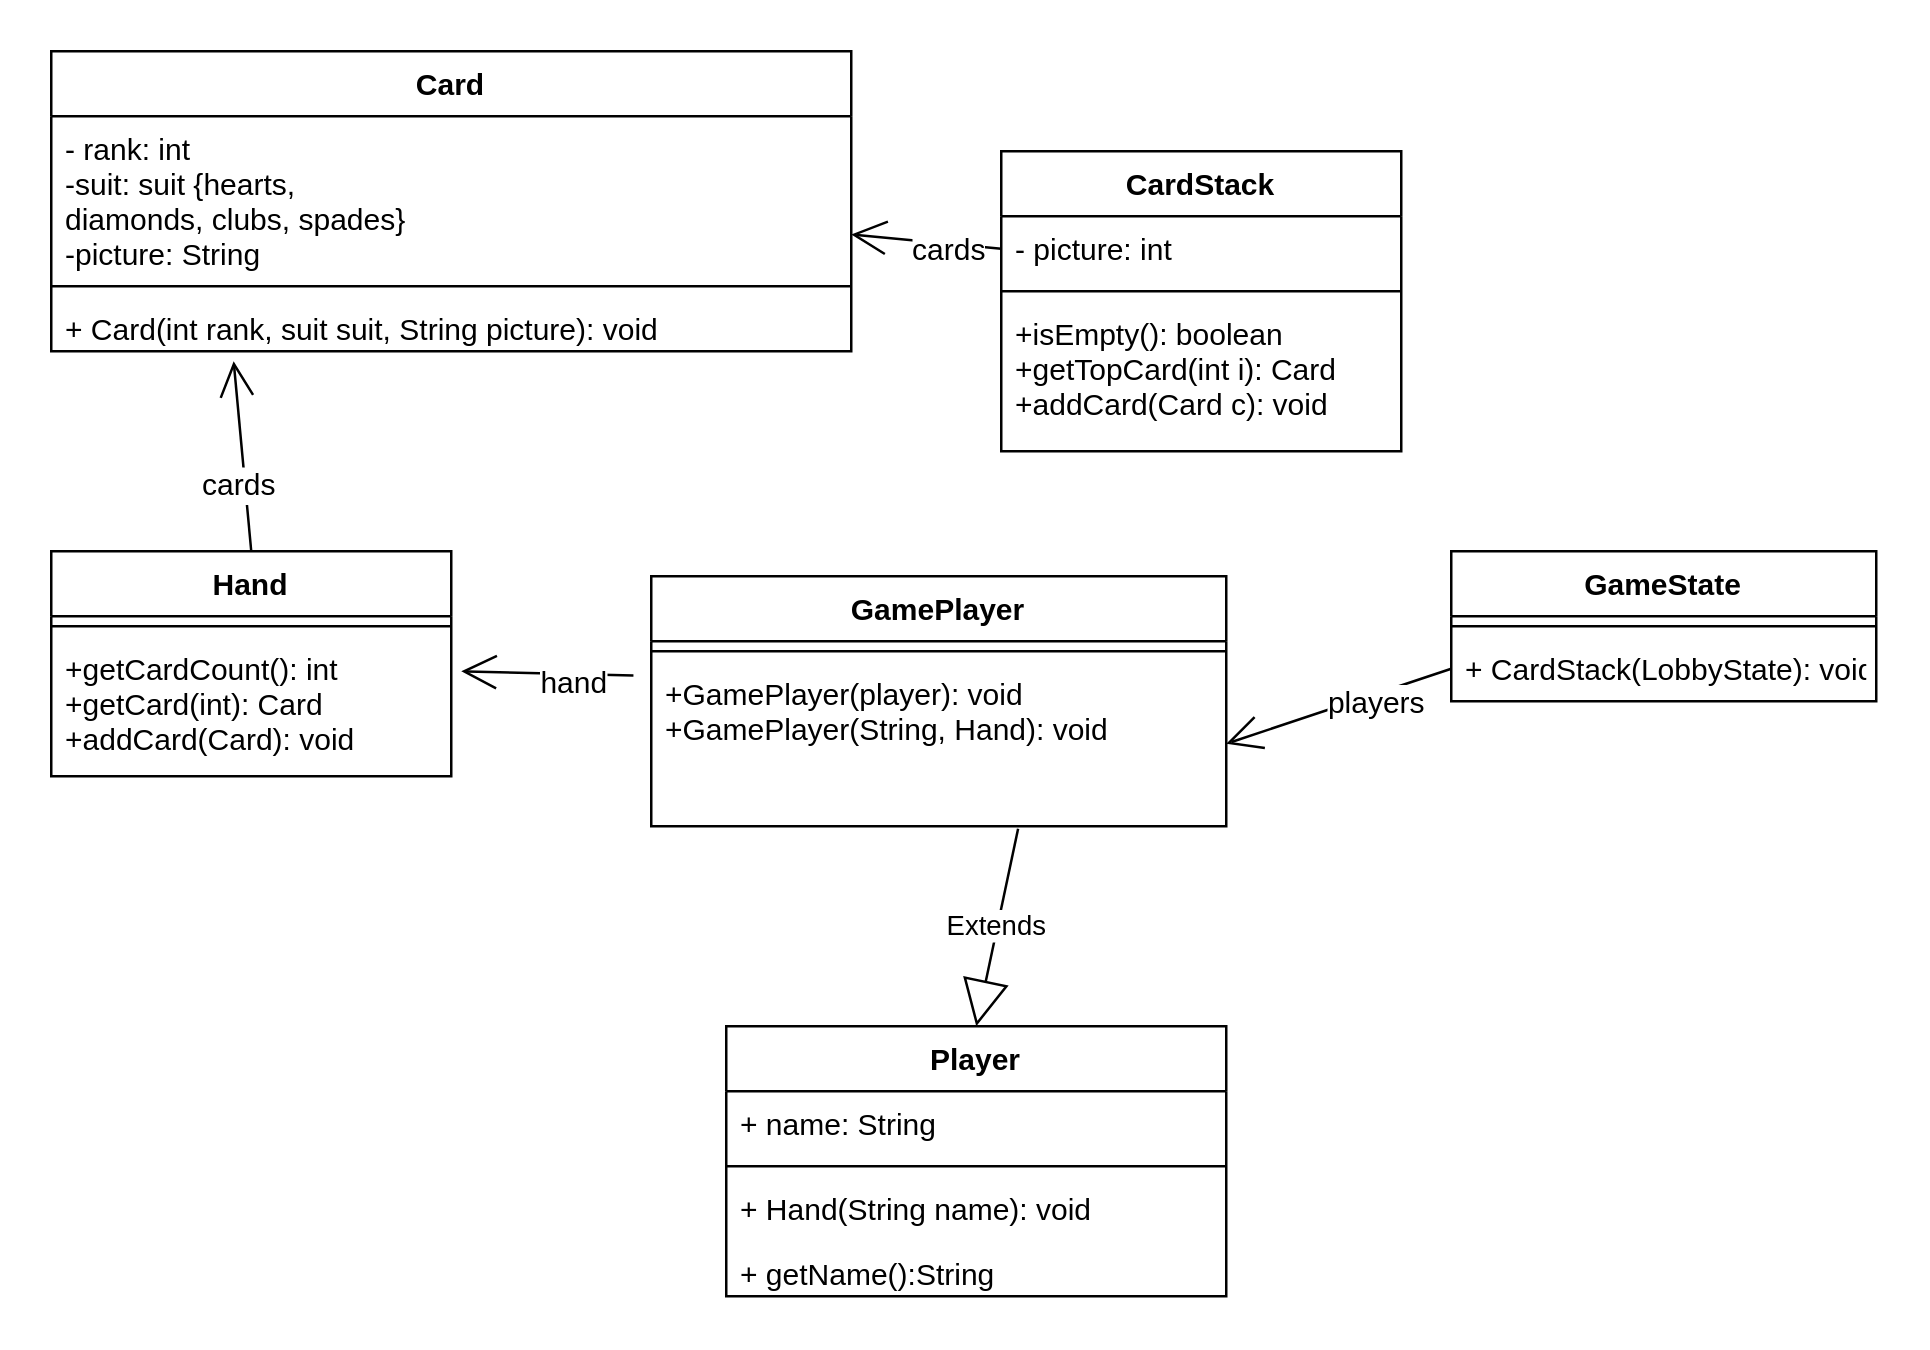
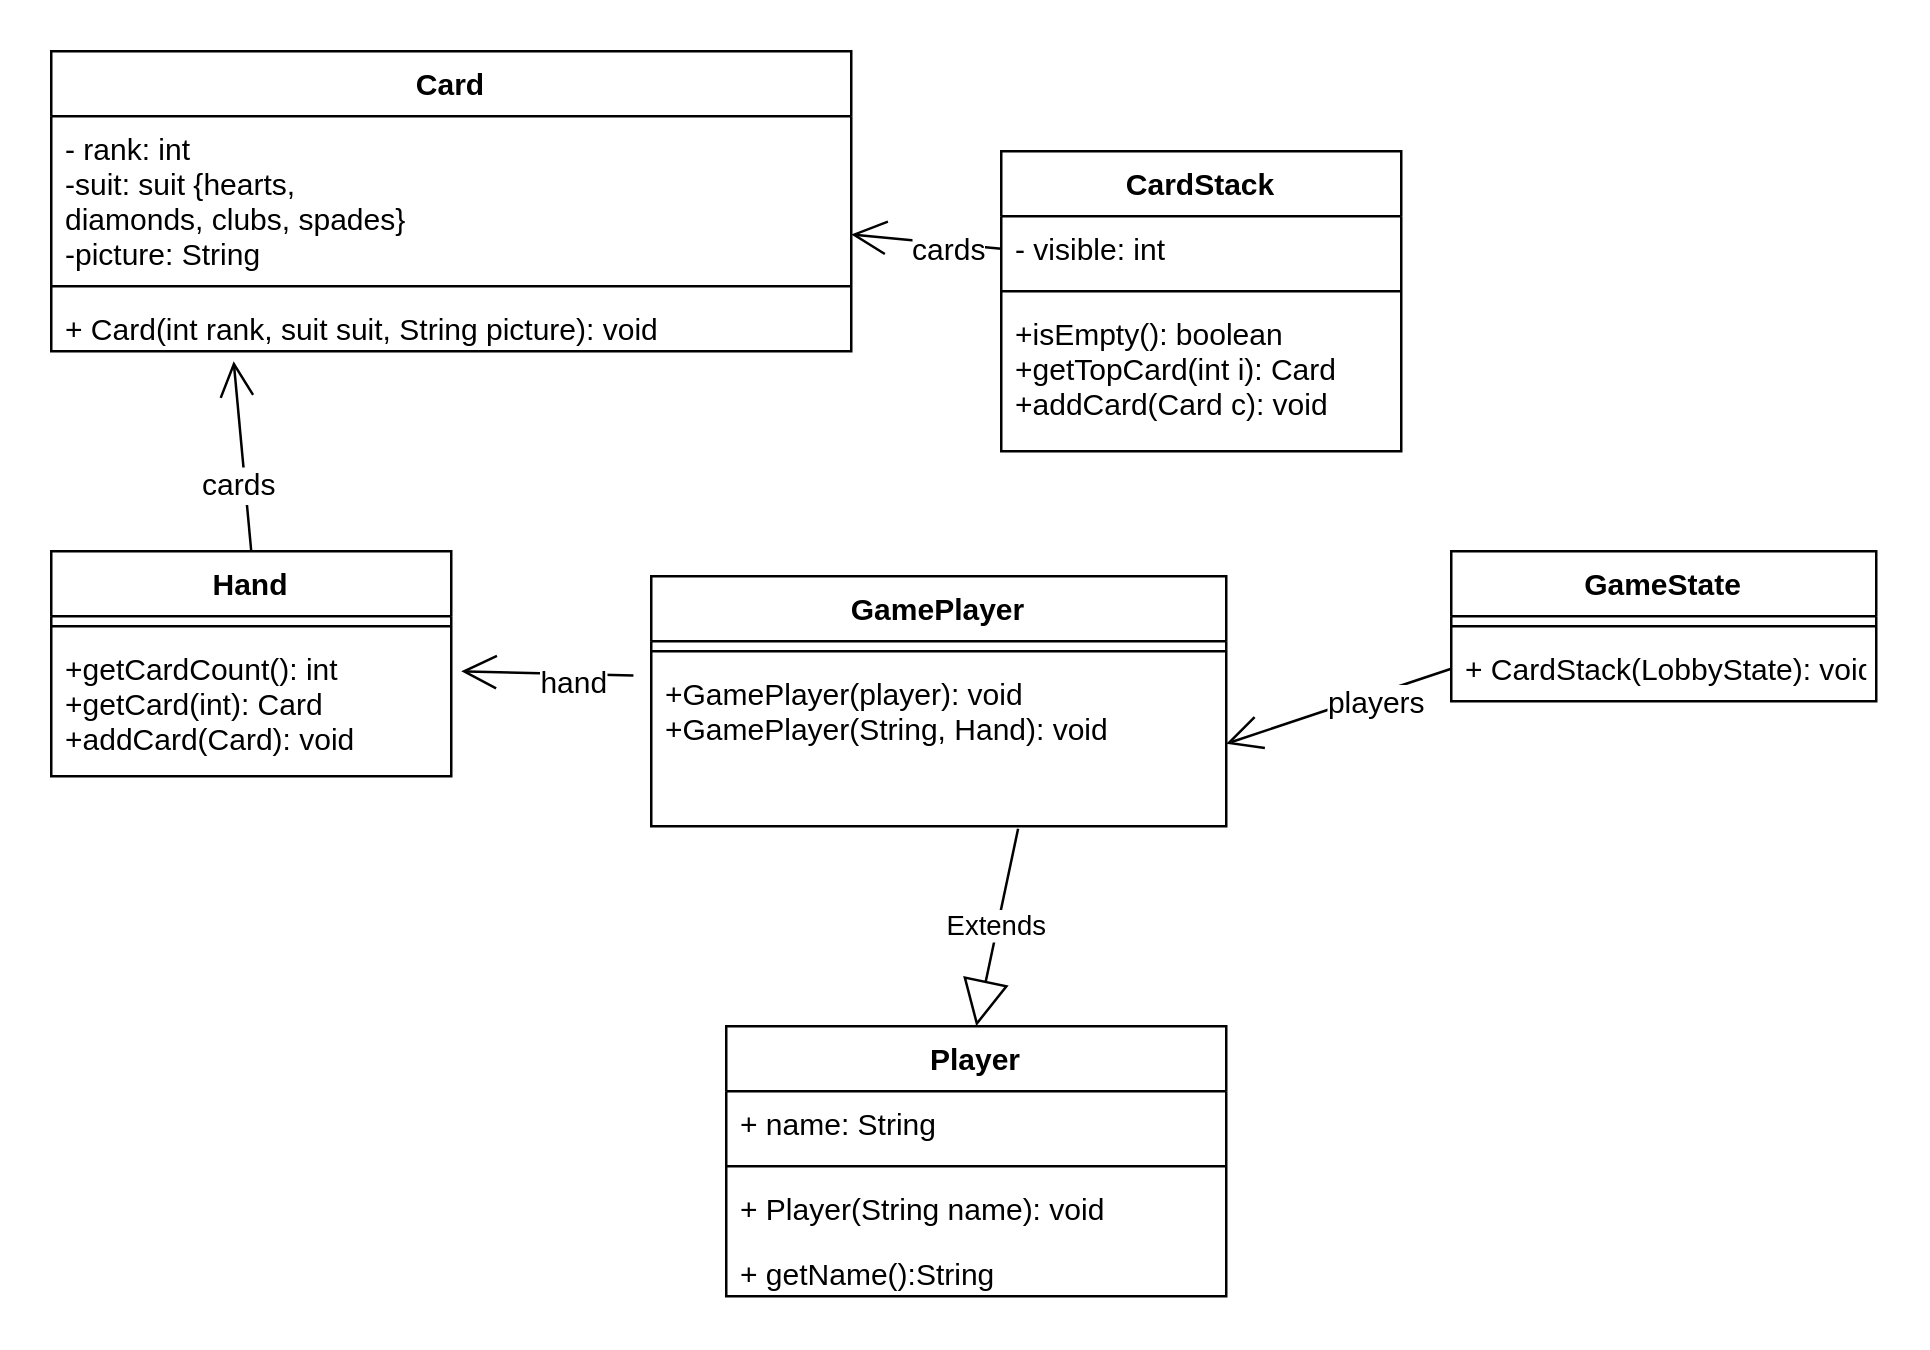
node "- picture: int": label "- picture: int" -> "- visible: int"
node "+ Hand(String name): void": label "+ Hand(String name): void" -> "+ Player(String name): void"
